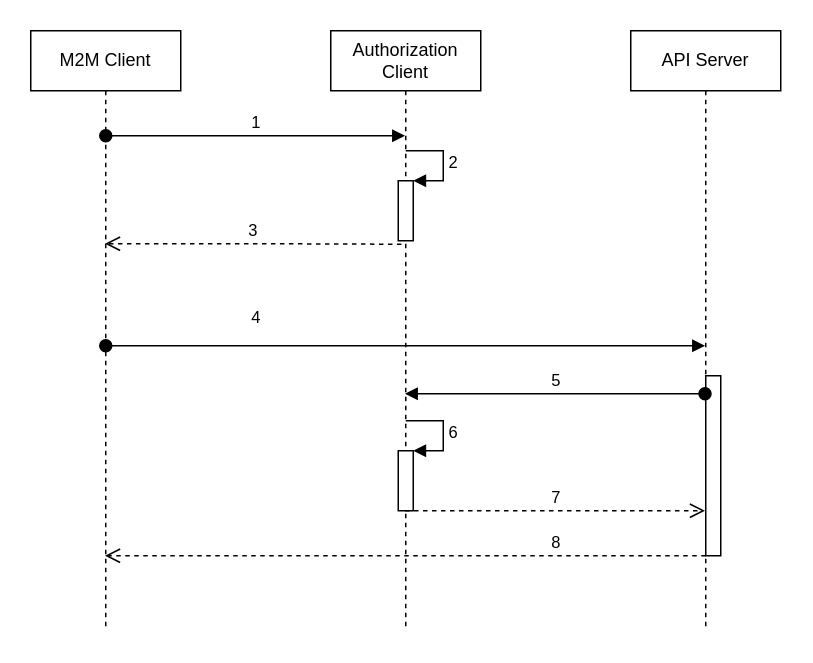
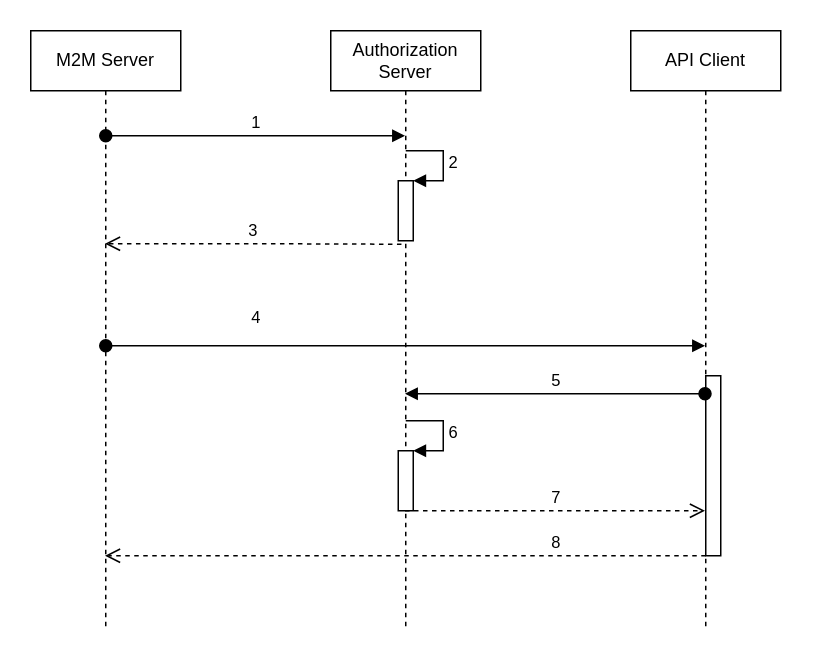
node "M2M Client": label "M2M Client" -> "M2M Server"
node "Authorization Client": label "Authorization Client" -> "Authorization Server"
node "API Server": label "API Server" -> "API Client"
